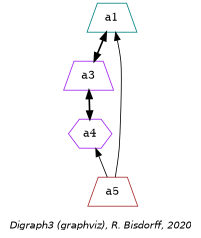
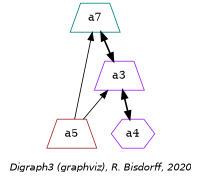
node "a1": label "a1" -> "a7"
edge "a5" -> "a4": now "a5" -> "a3"
